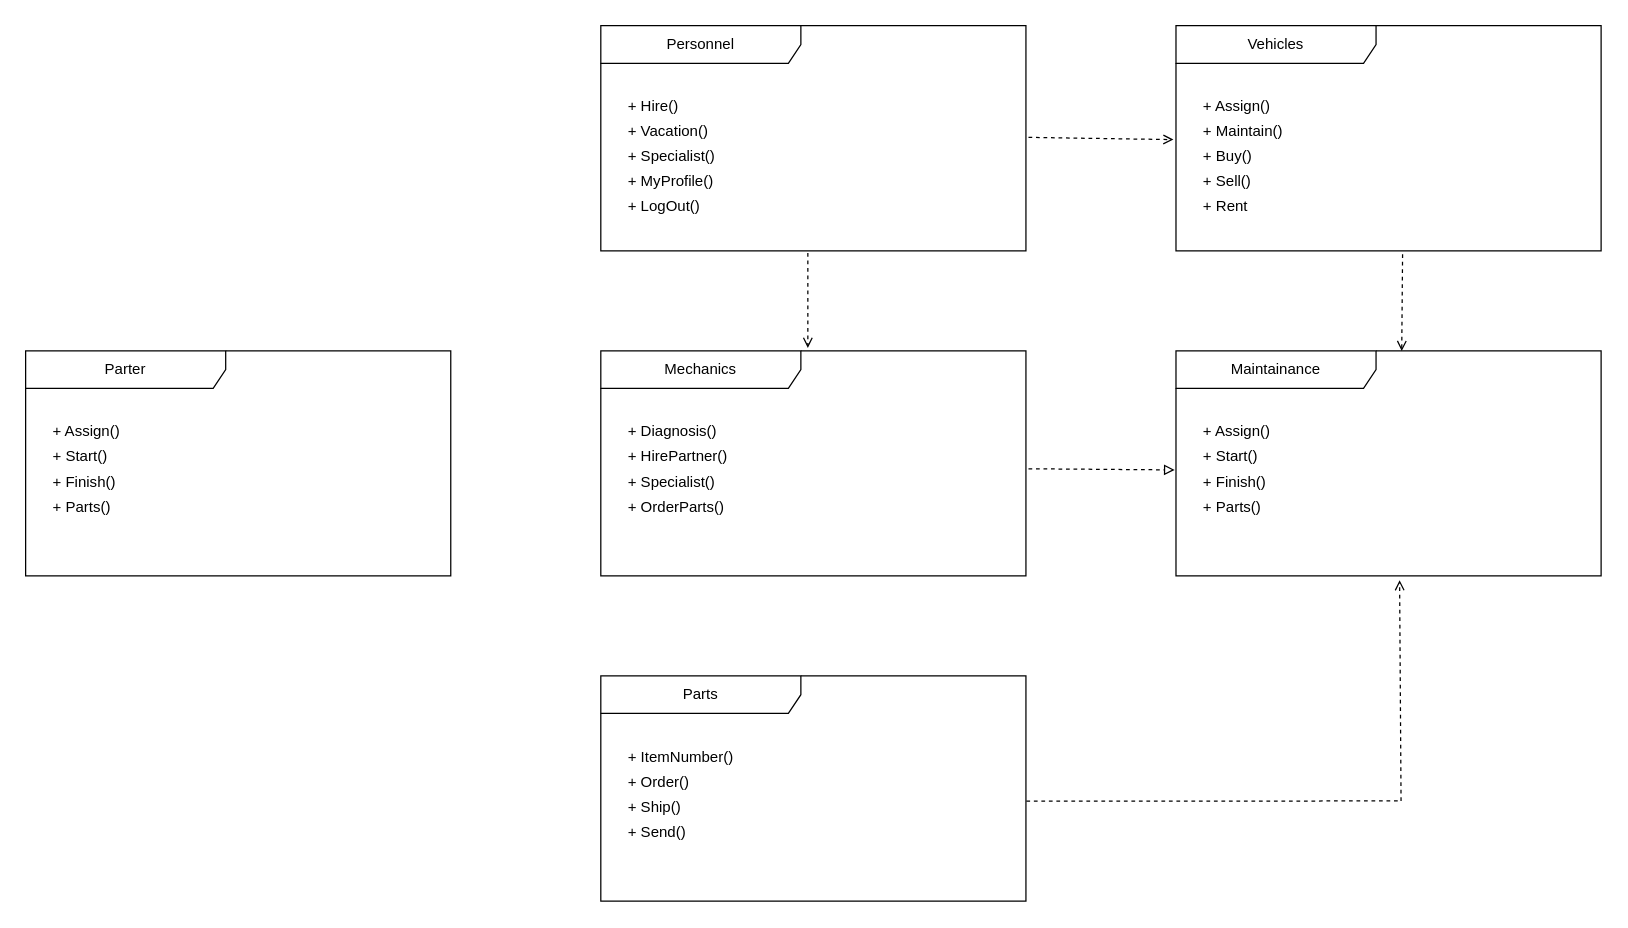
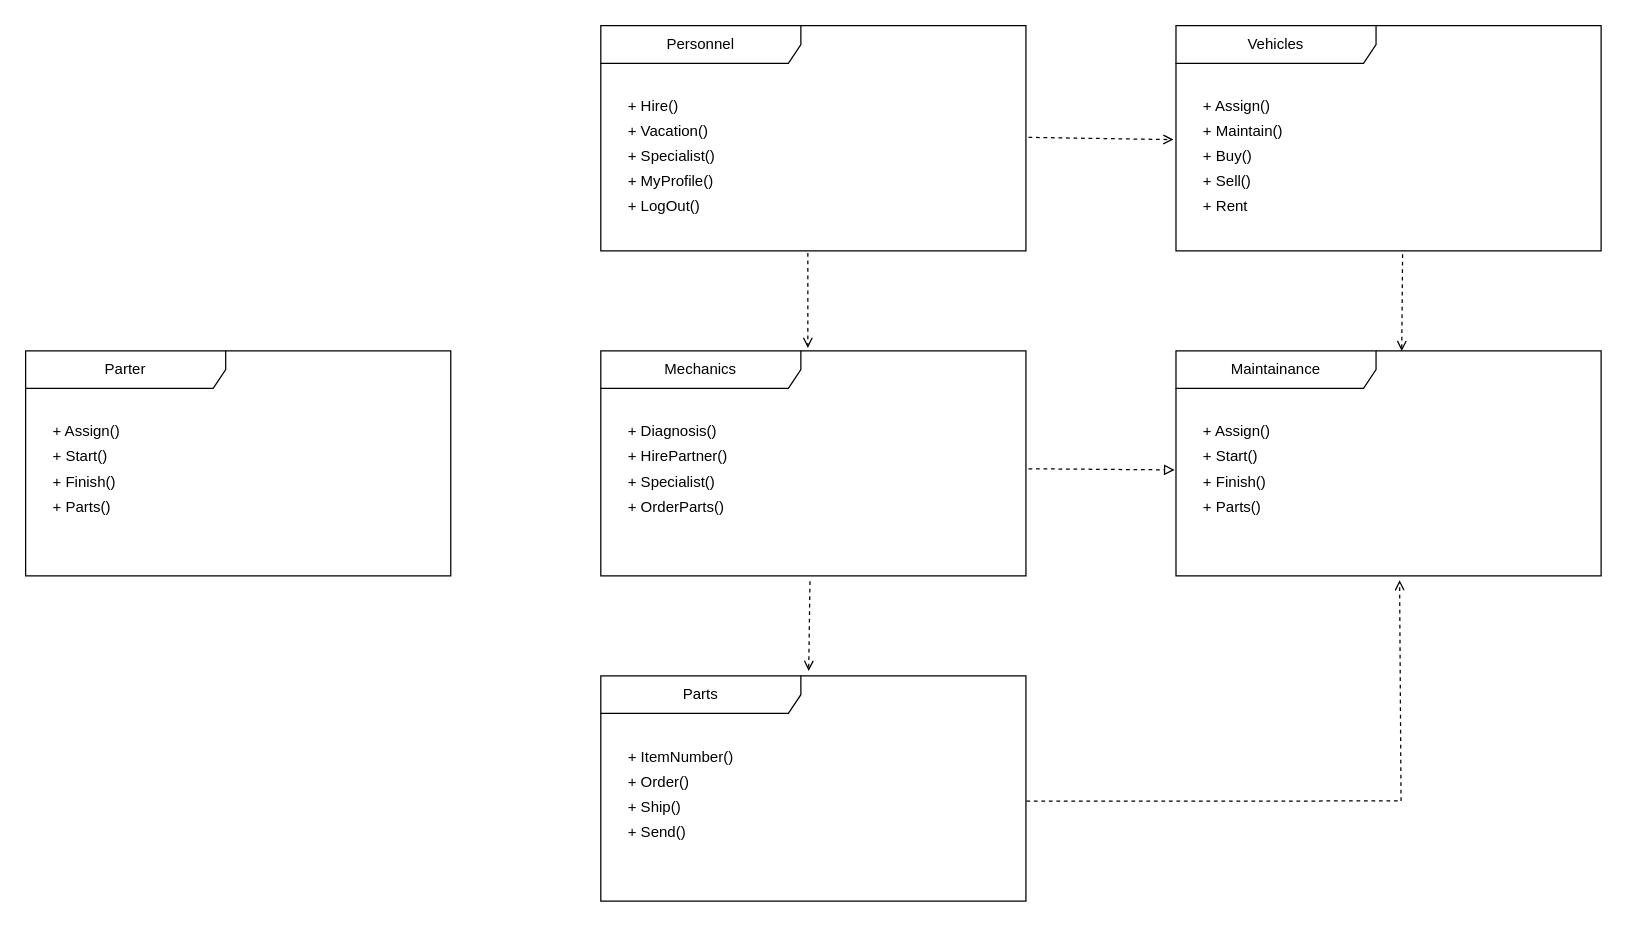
edge "Mechanics" -> "Parts": added
